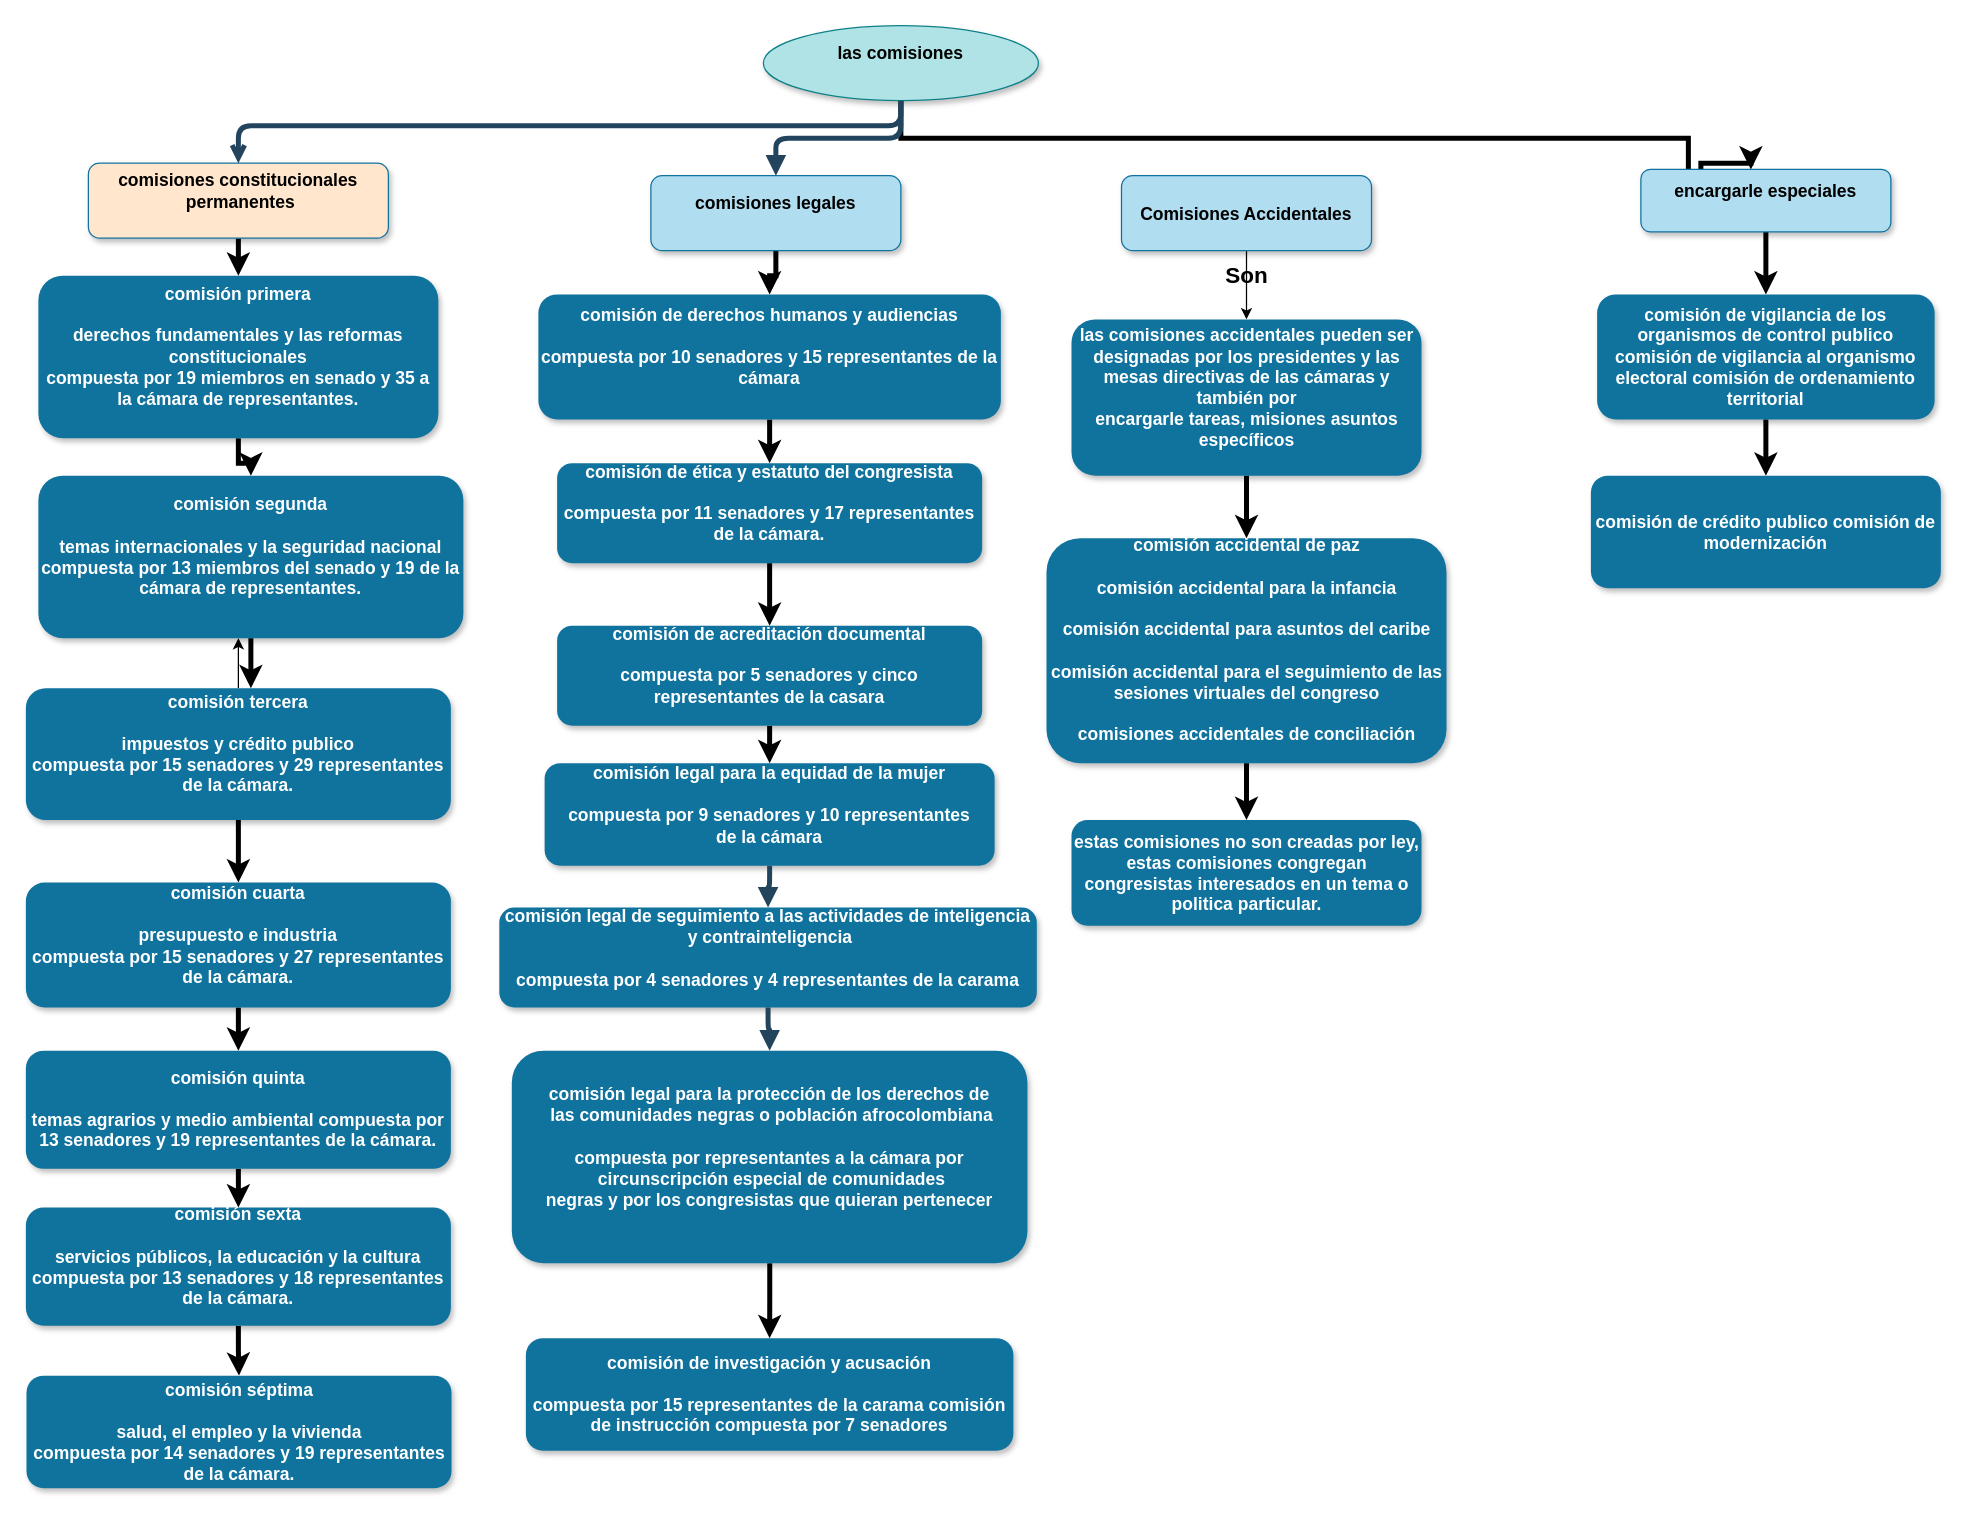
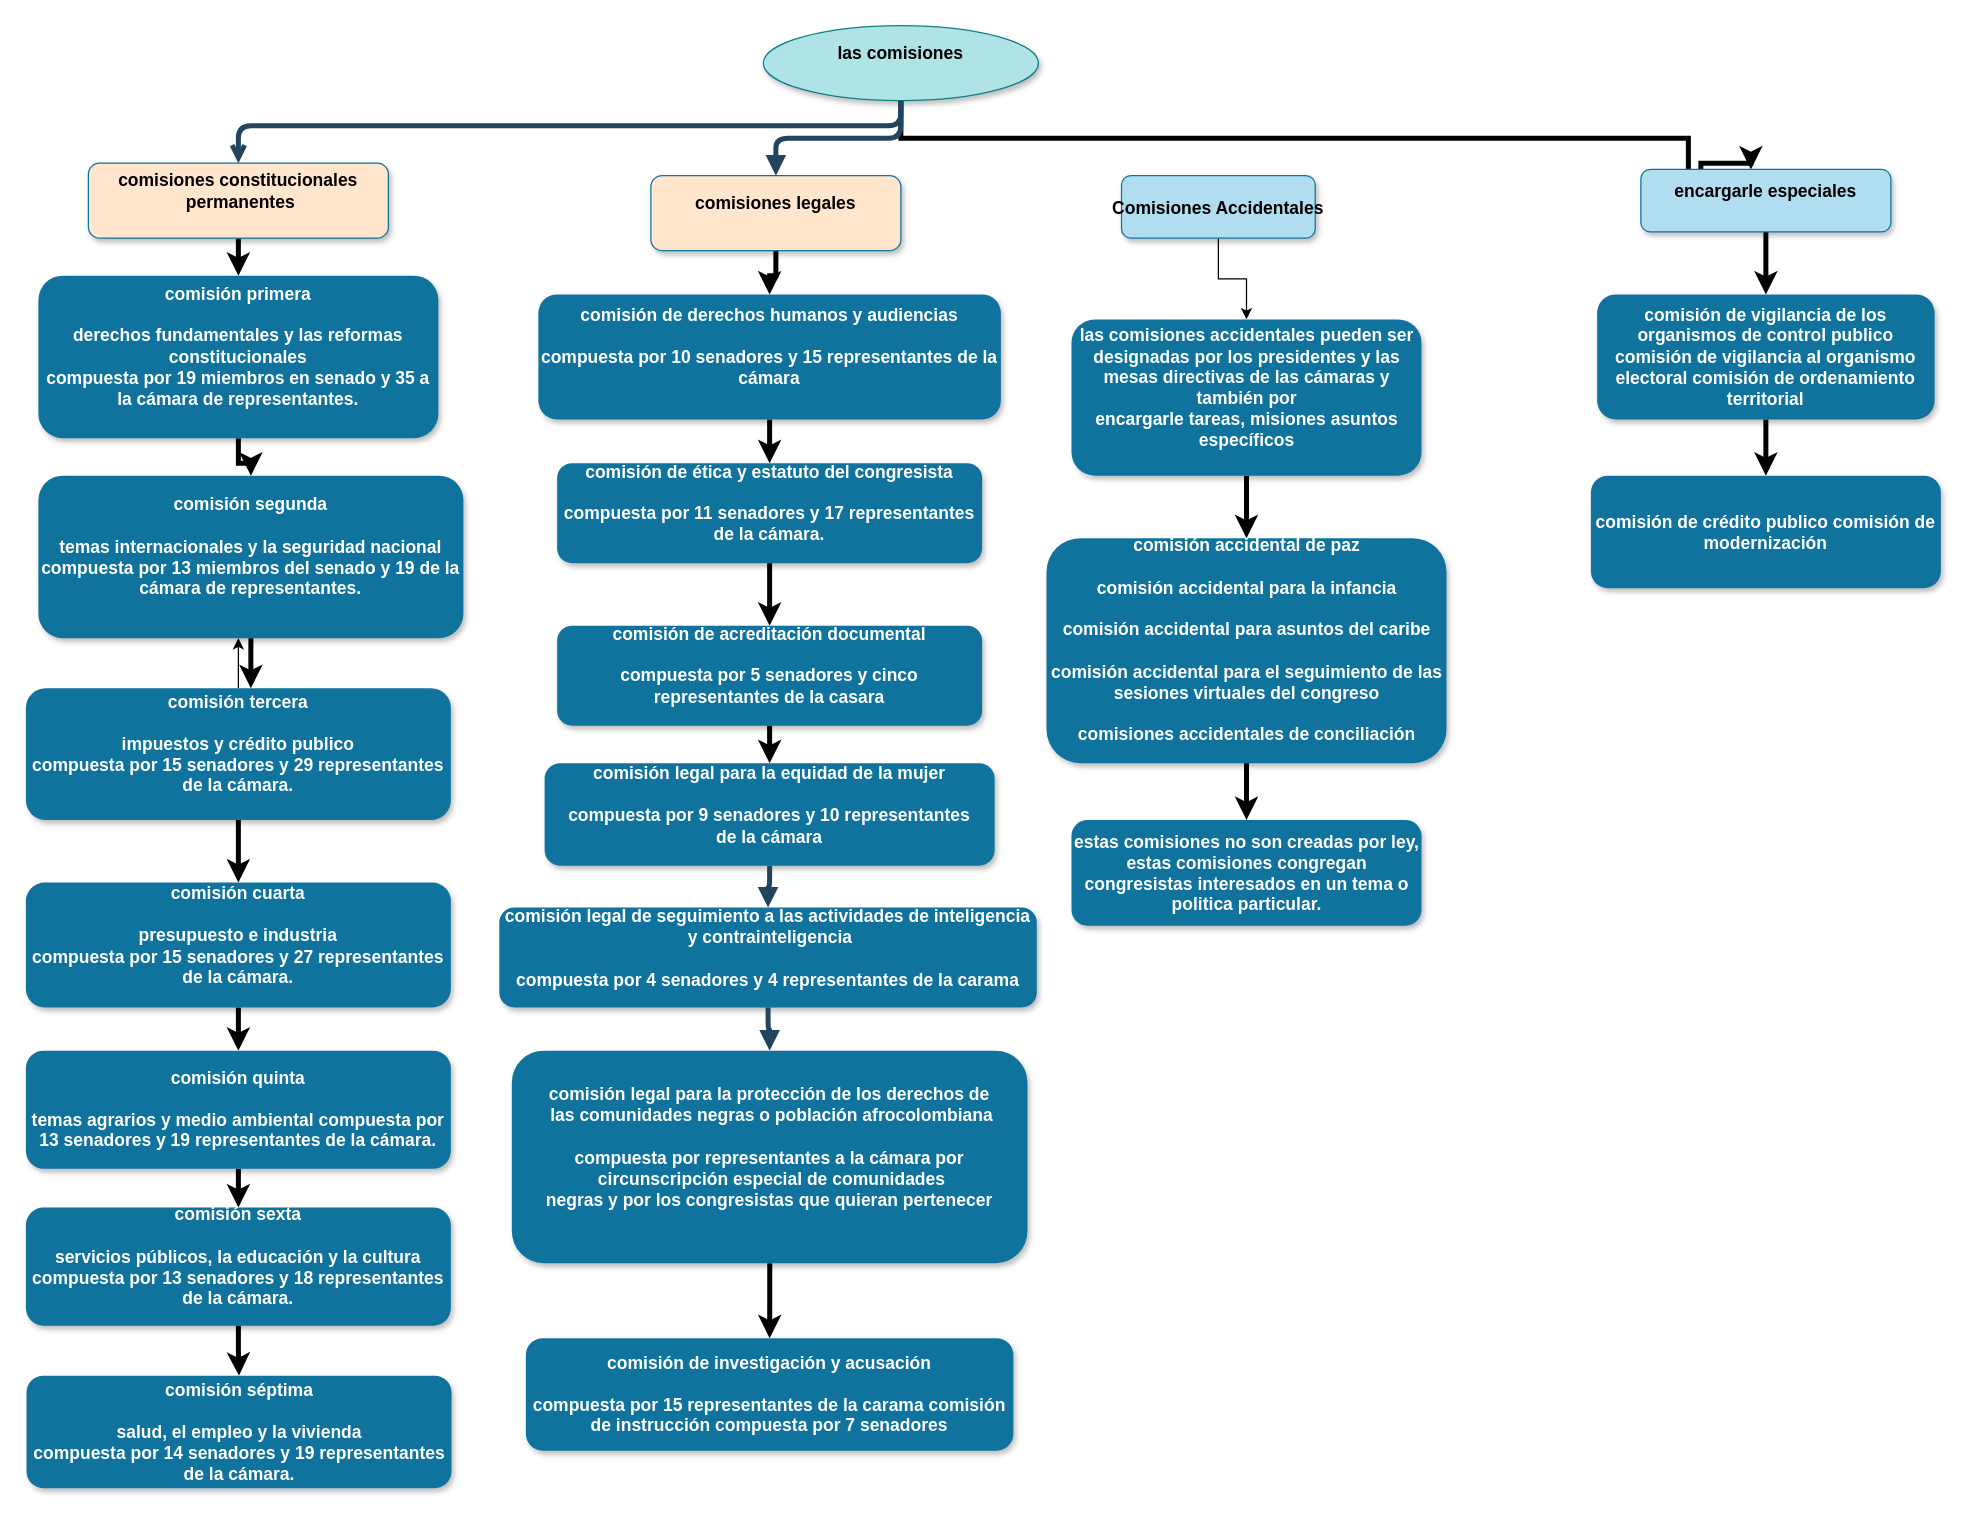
node "comisiones legales": fillcolor #b1ddf0 -> #ffe6cc
node "Comisiones Accidentales": size 250x75 -> 194x63
node "Son": removed
